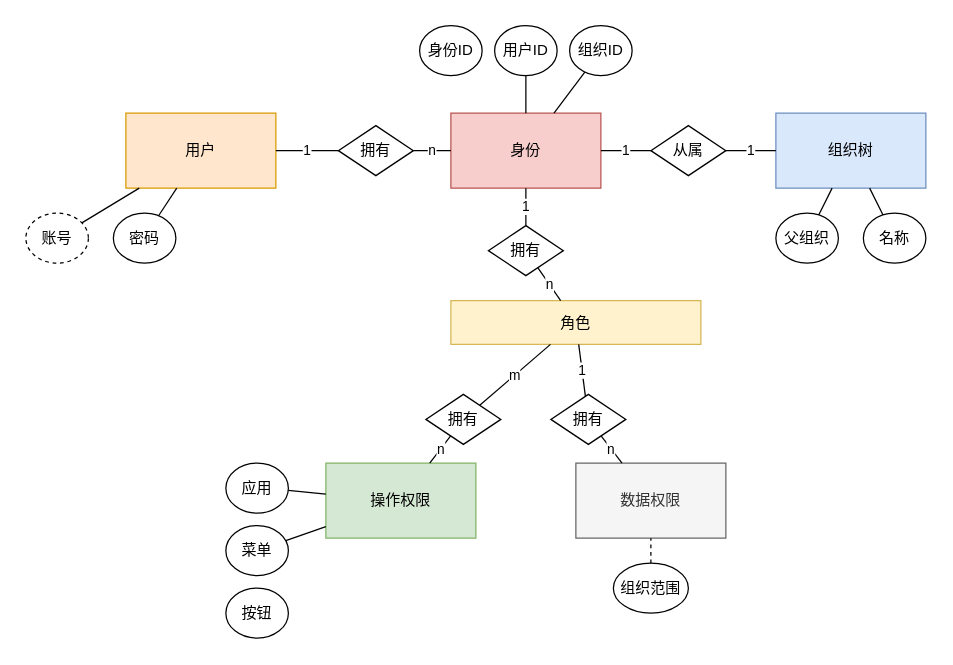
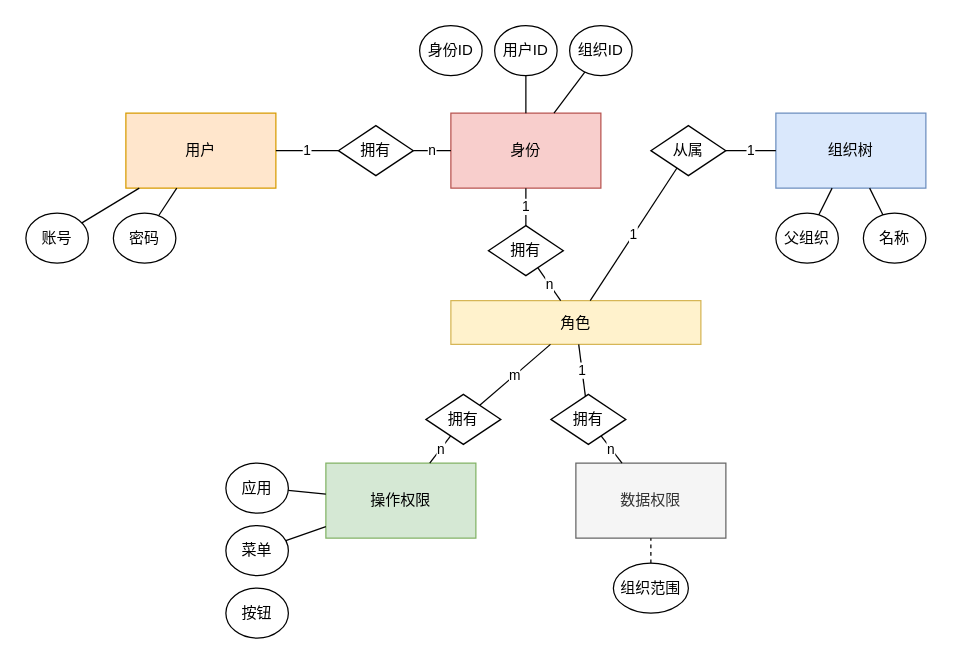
edge "身份" -- "从属": now "角色" -- "从属"
node "账号": style dashed -> solid
